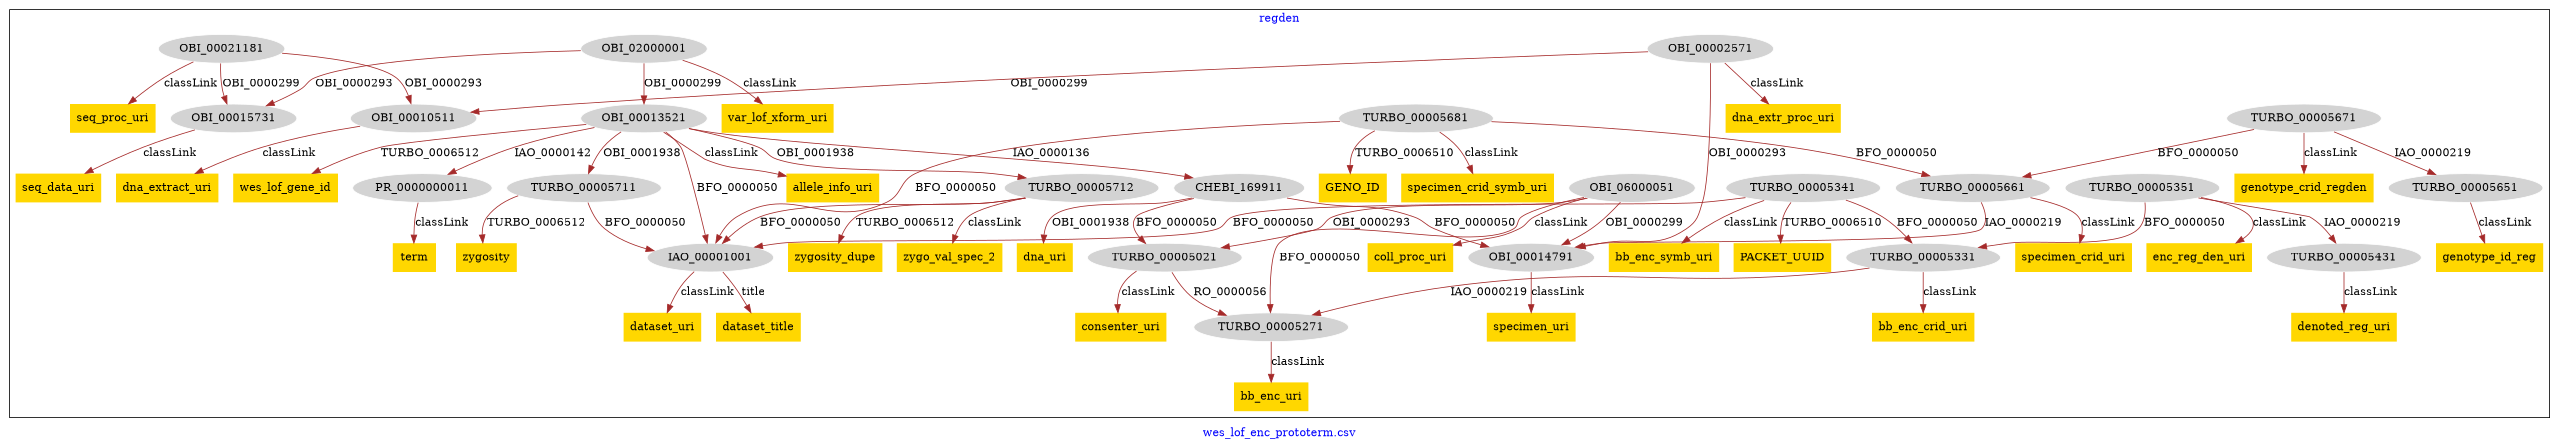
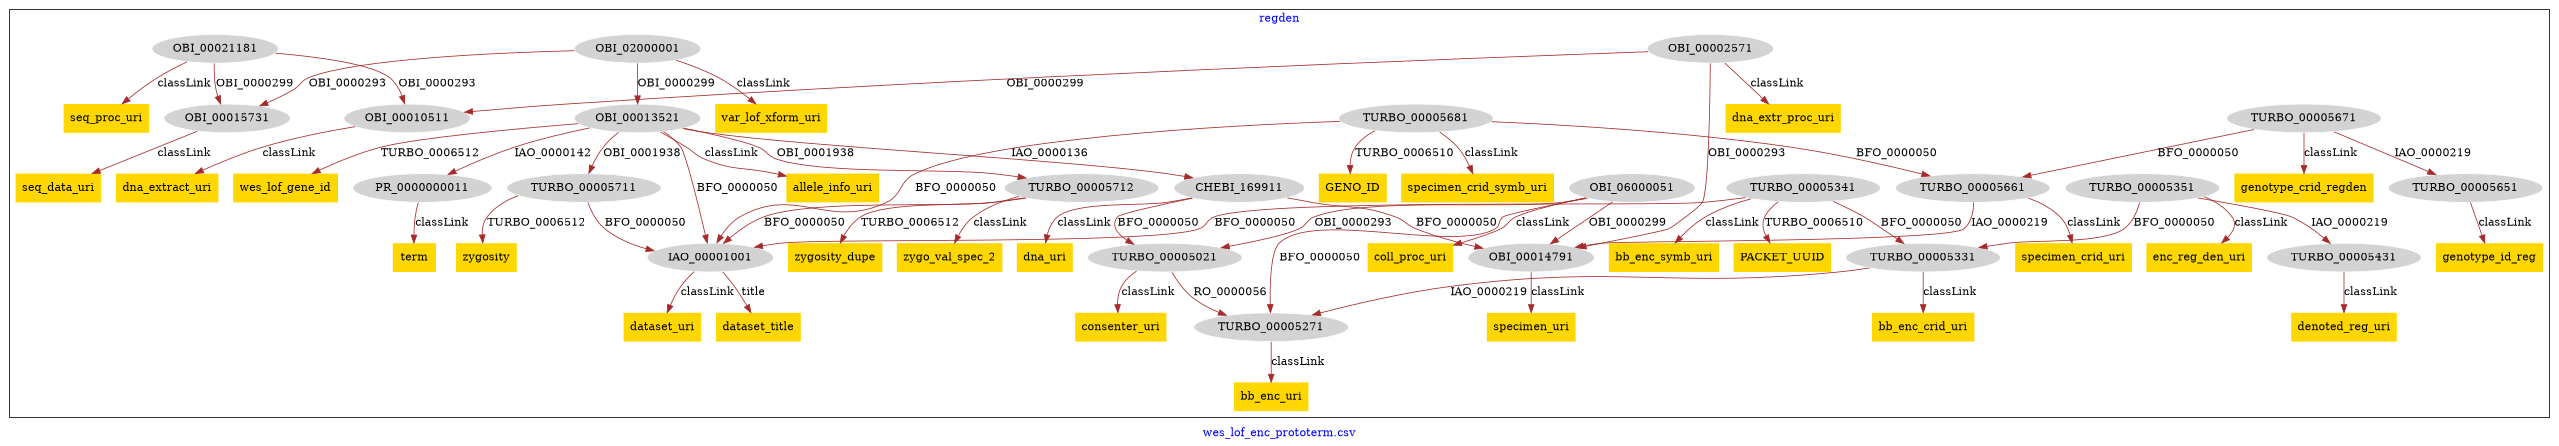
edge "CHEBI_169911" -> "dna_uri": label "OBI_0001938" -> "classLink"
